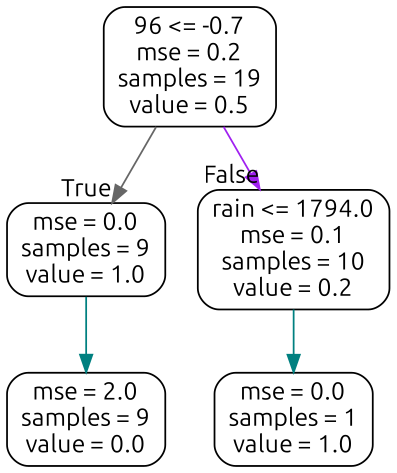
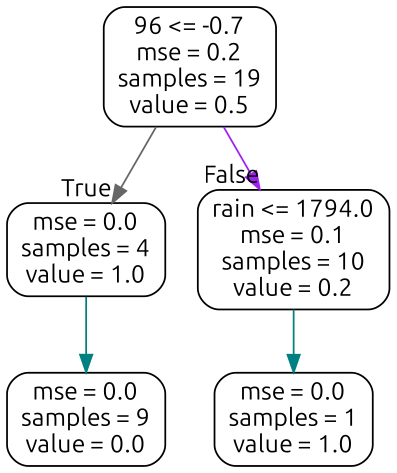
node "mse = 0.0 samples = 9 value = 1.0": label "mse = 0.0 samples = 9 value = 1.0" -> "mse = 0.0 samples = 4 value = 1.0"
node "mse = 2.0 samples = 9 value = 0.0": label "mse = 2.0 samples = 9 value = 0.0" -> "mse = 0.0 samples = 9 value = 0.0"
